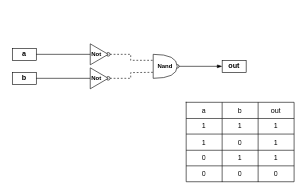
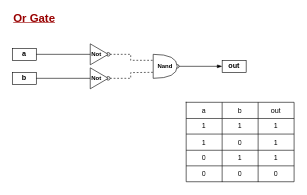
node "Or Gate": added
